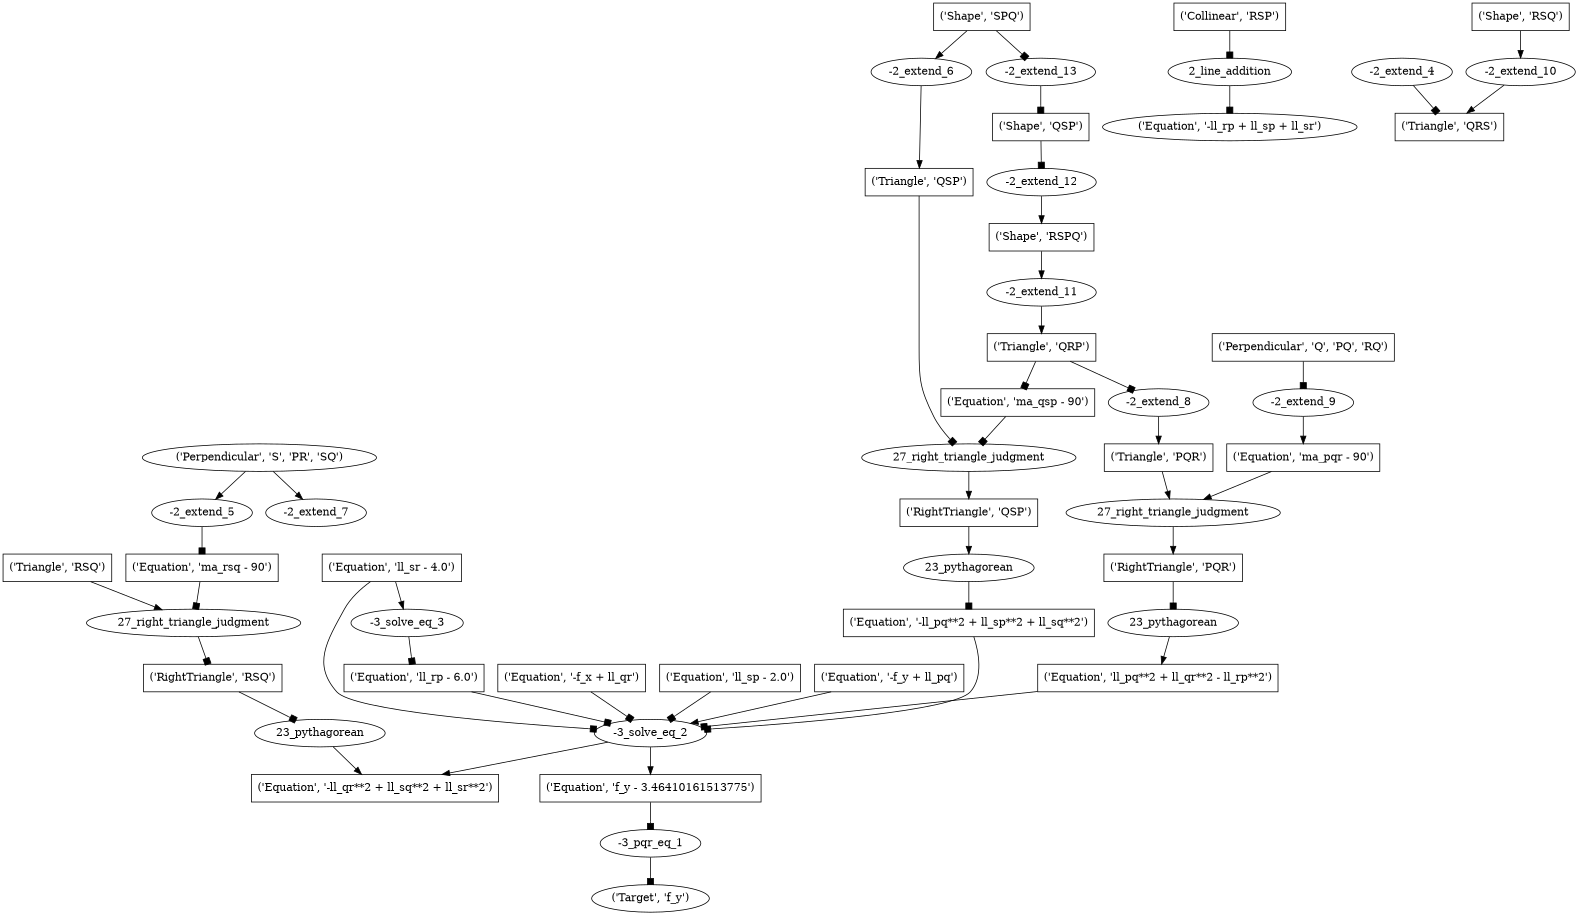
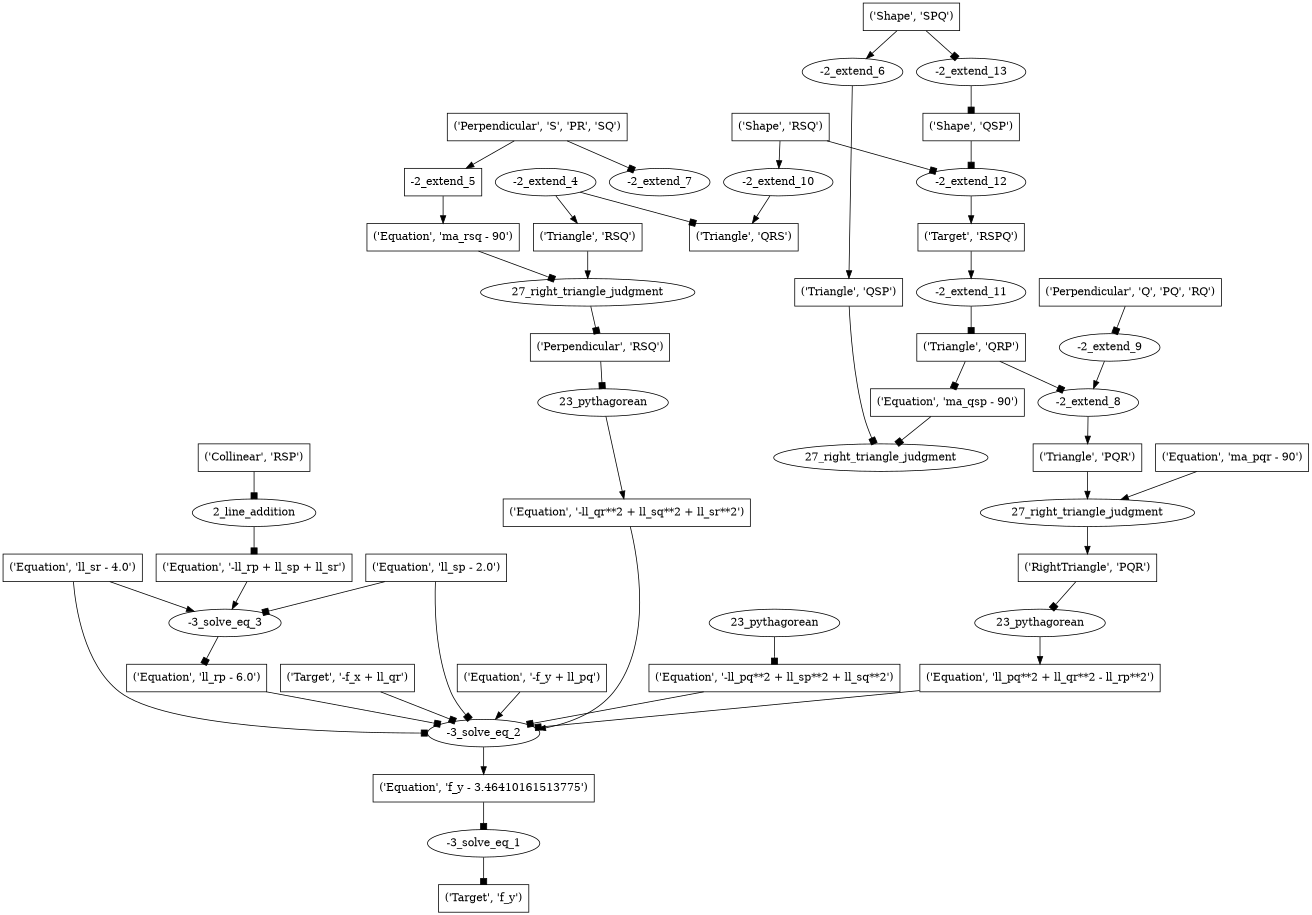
node "('Equation', '-ll_rp + ll_sp + ll_sr')": shape ellipse -> box
edge "('Shape', 'RSQ')" -> "-2_extend_12": added
edge "-2_extend_4" -> "('Triangle', 'RSQ')": added
node "('Shape', 'RSPQ')": label "('Shape', 'RSPQ')" -> "('Target', 'RSPQ')"
edge "-2_extend_11" -> "('Triangle', 'QRP')": arrowhead normal -> box
edge "-2_extend_9" -> "('Equation', 'ma_pqr - 90')": now "-2_extend_9" -> "-2_extend_8"
node "('Perpendicular', 'S', 'PR', 'SQ')": shape ellipse -> box
edge "('Perpendicular', 'S', 'PR', 'SQ')" -> "-2_extend_7": arrowhead normal -> box
node "-2_extend_5": shape ellipse -> box
node "('RightTriangle', 'QSP')": removed
edge "-2_extend_5" -> "('Equation', 'ma_rsq - 90')": arrowhead box -> normal
edge "('Equation', '-ll_rp + ll_sp + ll_sr')" -> "-3_solve_eq_3": added
edge "('Equation', 'll_sp - 2.0')" -> "-3_solve_eq_3": added
node "('RightTriangle', 'RSQ')": label "('RightTriangle', 'RSQ')" -> "('Perpendicular', 'RSQ')"
node "('Equation', '-f_x + ll_qr')": label "('Equation', '-f_x + ll_qr')" -> "('Target', '-f_x + ll_qr')"
edge "-3_solve_eq_2" -> "('Equation', '-ll_qr**2 + ll_sq**2 + ll_sr**2')": reversed
node "-3_pqr_eq_1": label "-3_pqr_eq_1" -> "-3_solve_eq_1"
node "('Target', 'f_y')": shape ellipse -> box
